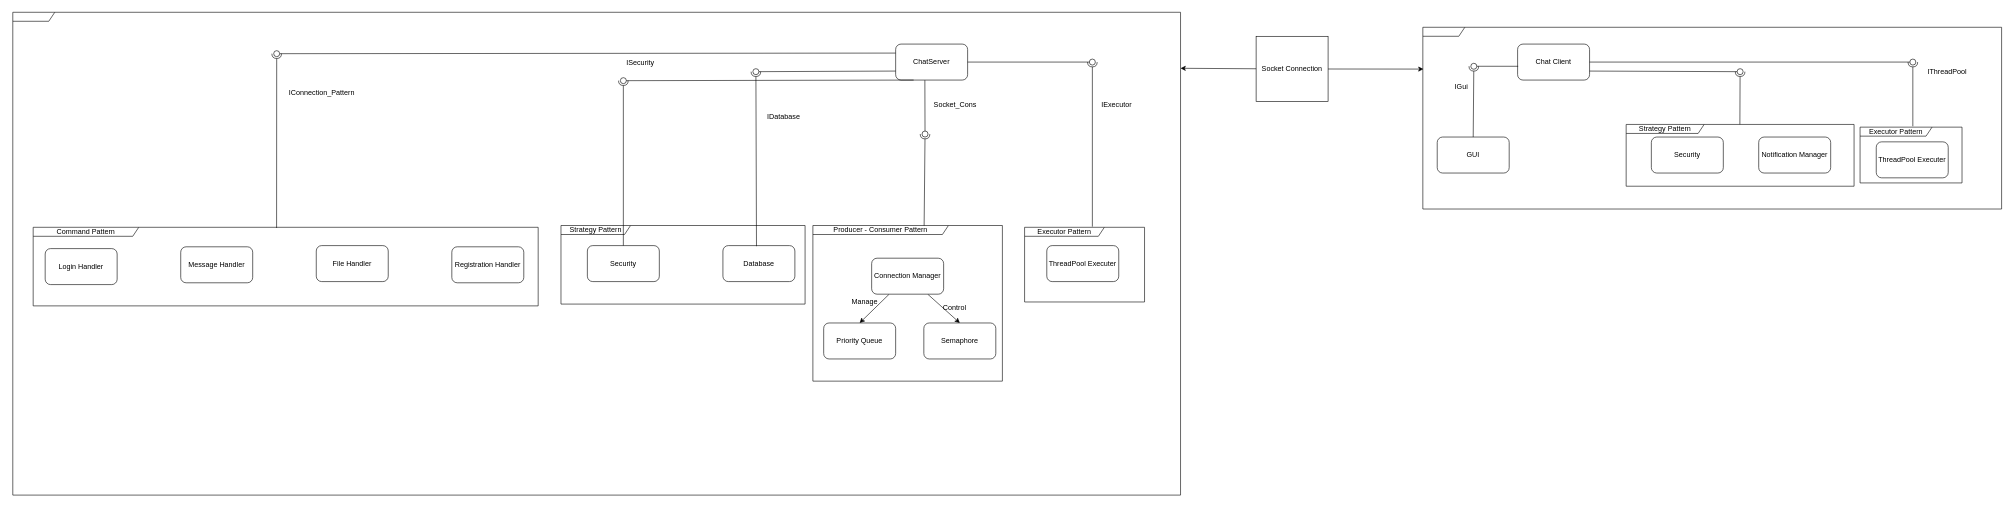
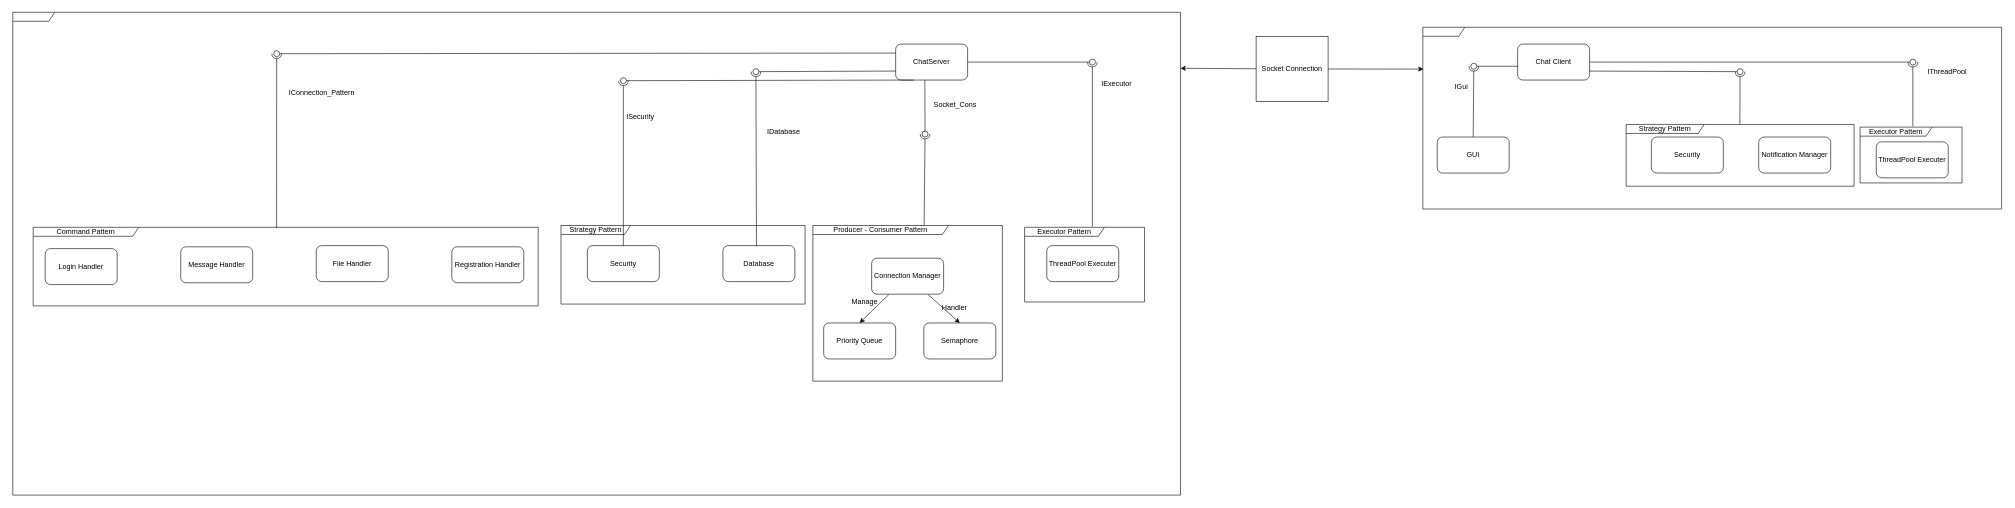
node "ISecurity": moved (640, 63) -> (640, 117)
node "IExecutor": moved (1116, 105) -> (1116, 84)
node "IDatabase": moved (783, 117) -> (783, 132)
node "Control": label "Control" -> "Handler"
